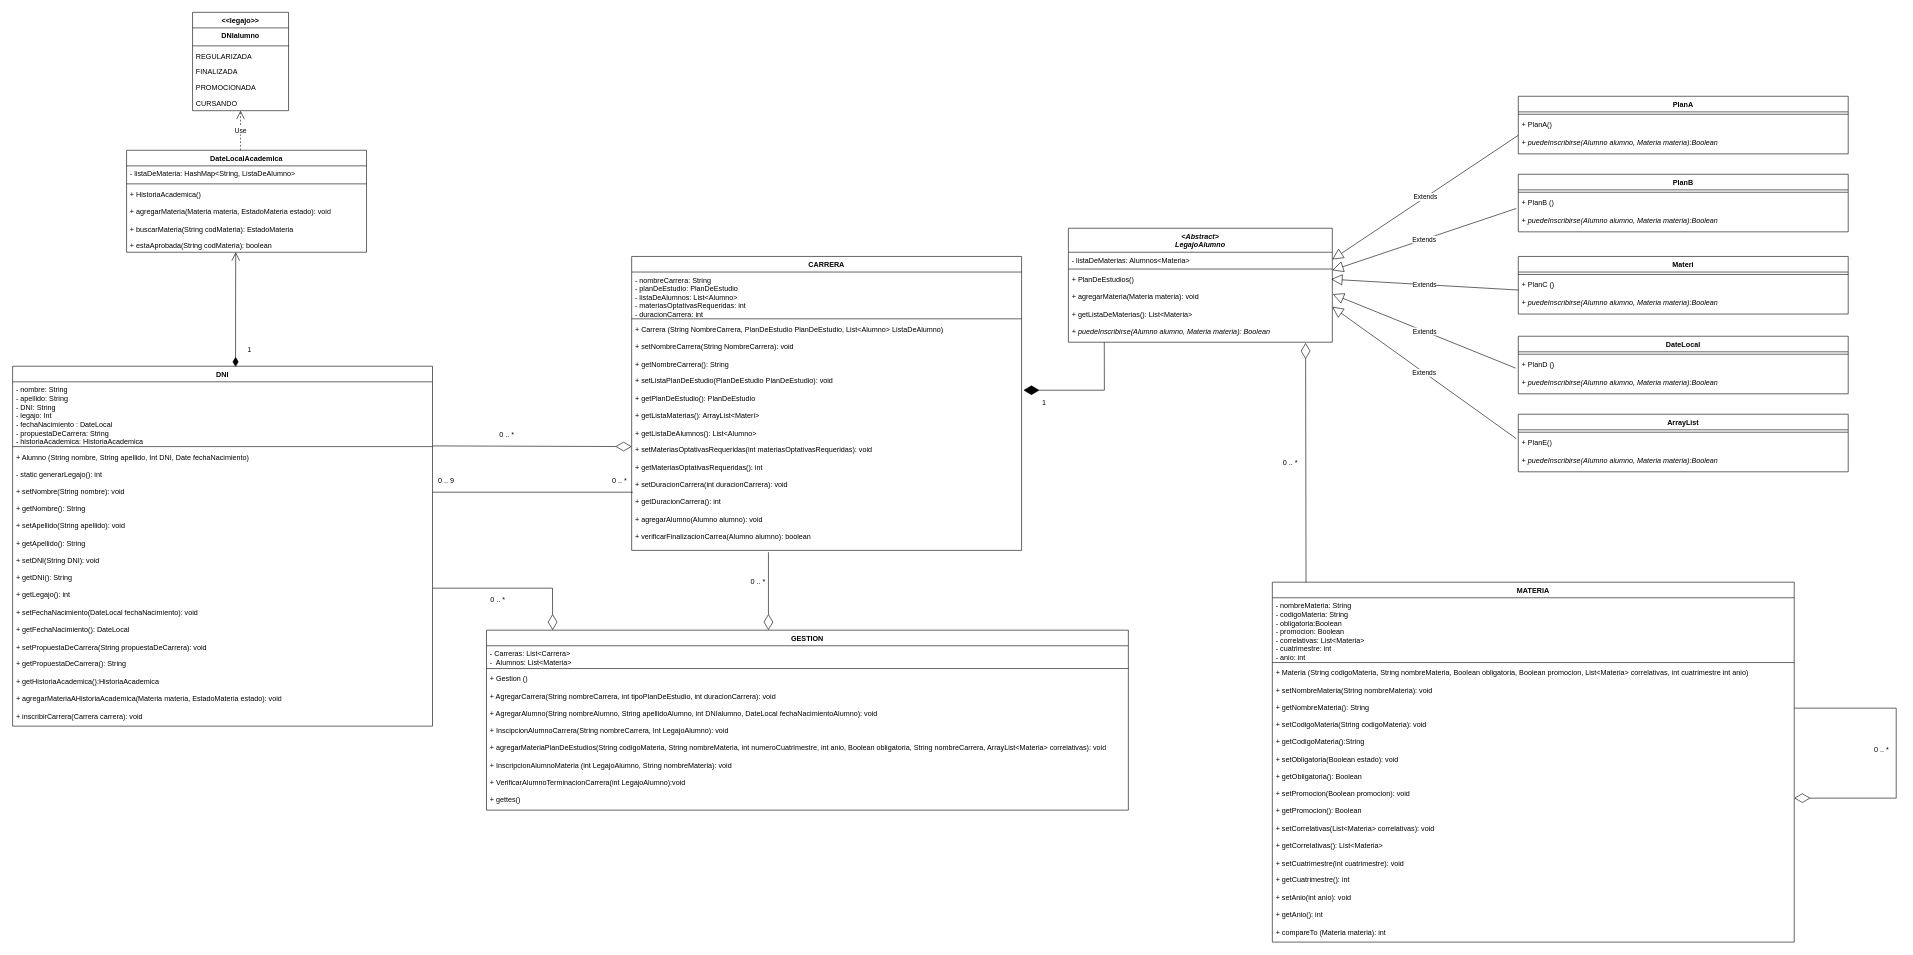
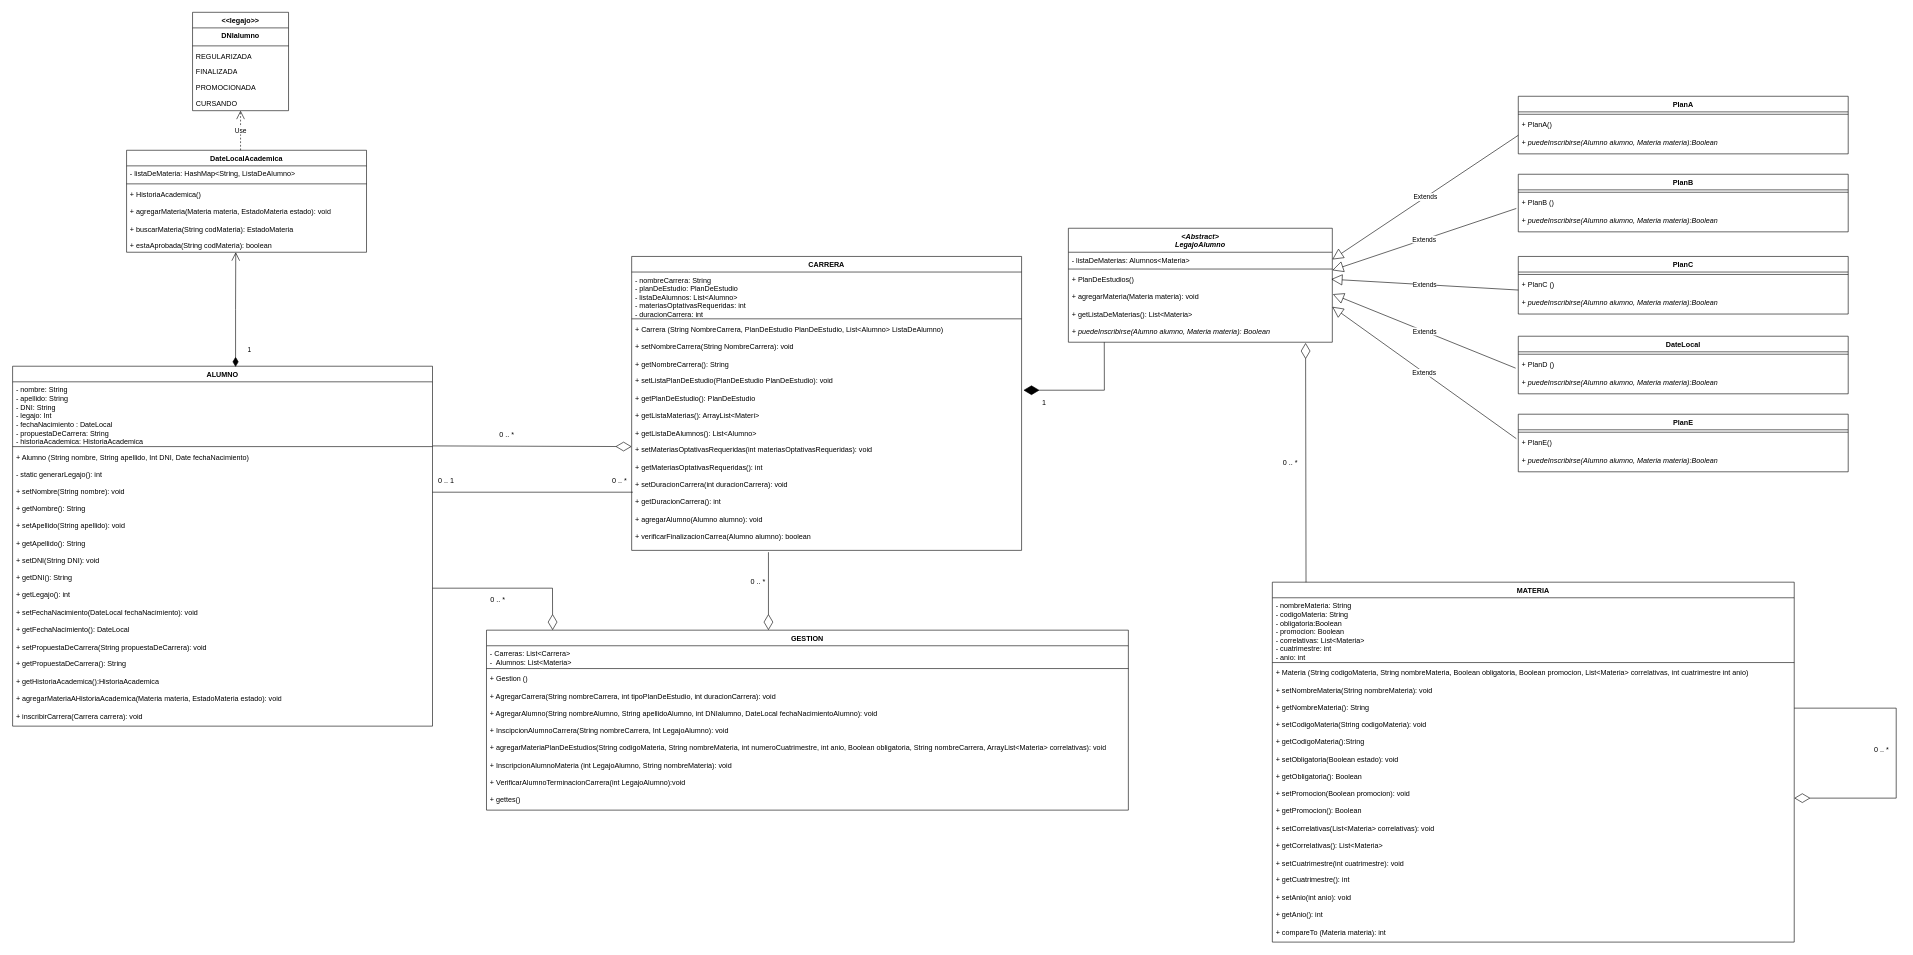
node "Materi": label "Materi" -> "PlanC"
node "DNI": label "DNI" -> "ALUMNO"
node "ArrayList": label "ArrayList" -> "PlanE"
node "0 .. 9": label "0 .. 9" -> "0 .. 1"
